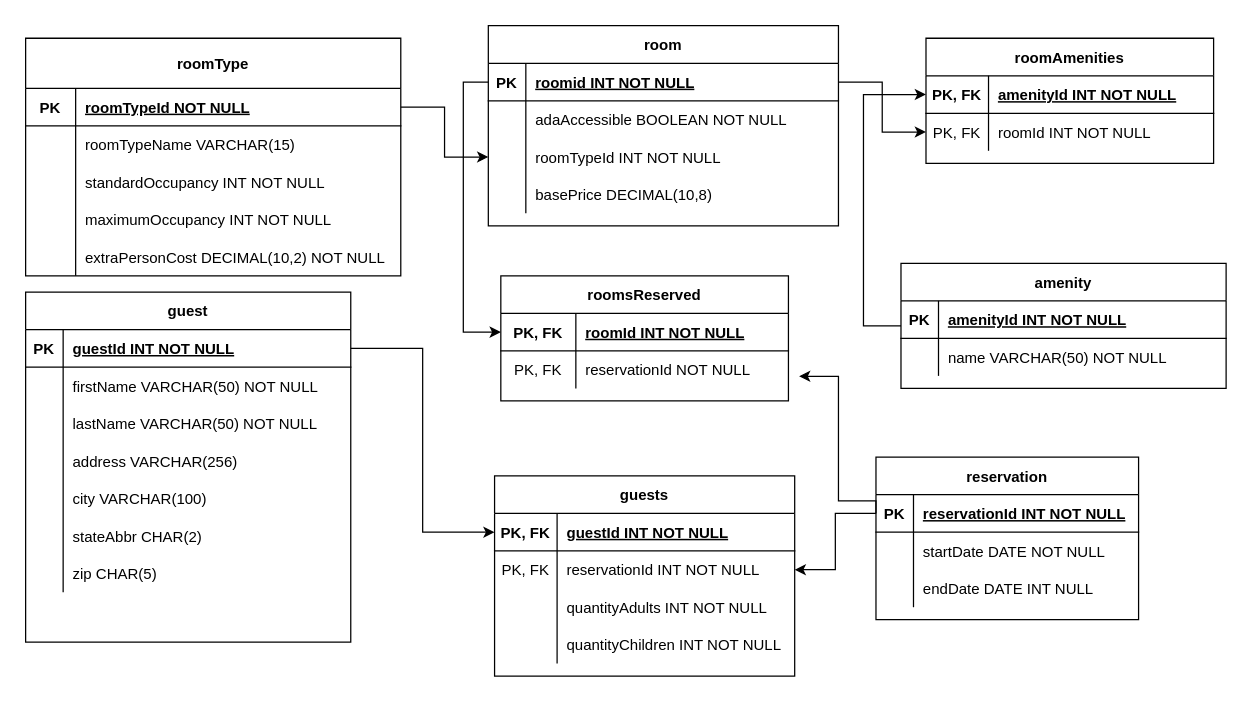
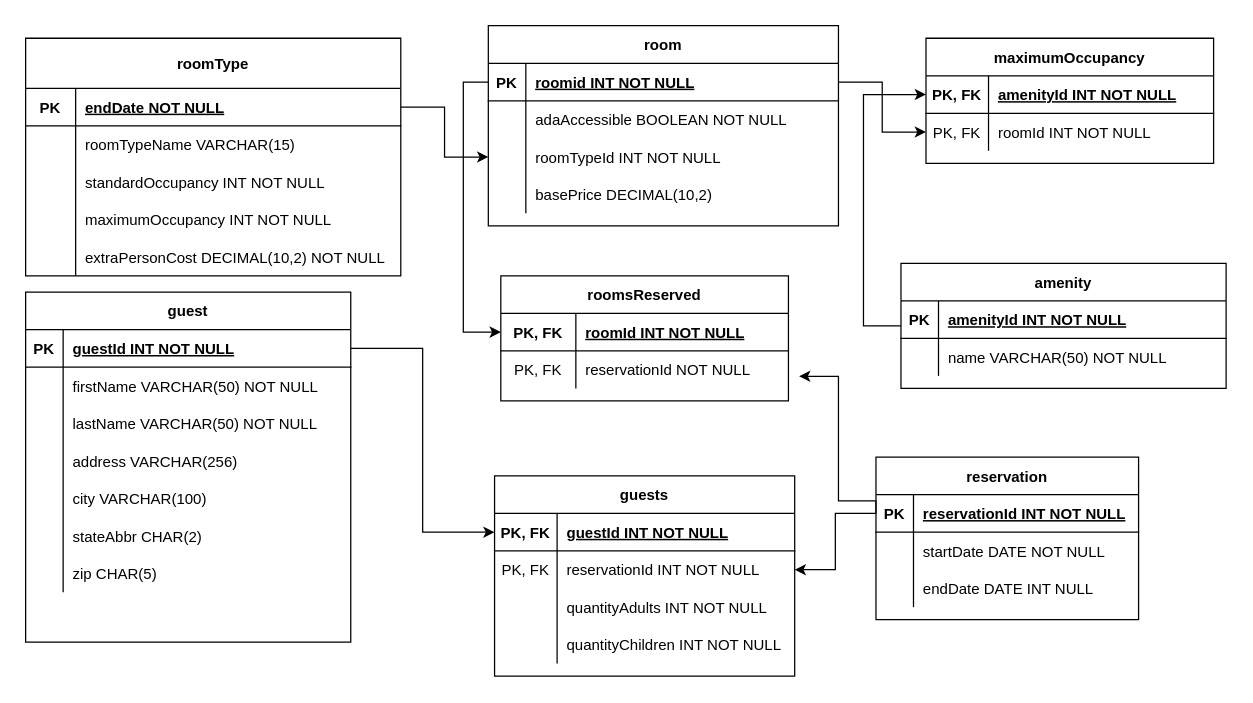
node "roomAmenities": label "roomAmenities" -> "maximumOccupancy"
node "roomTypeId NOT NULL": label "roomTypeId NOT NULL" -> "endDate NOT NULL"
node "basePrice DECIMAL(10,8)": label "basePrice DECIMAL(10,8)" -> "basePrice DECIMAL(10,2)"
